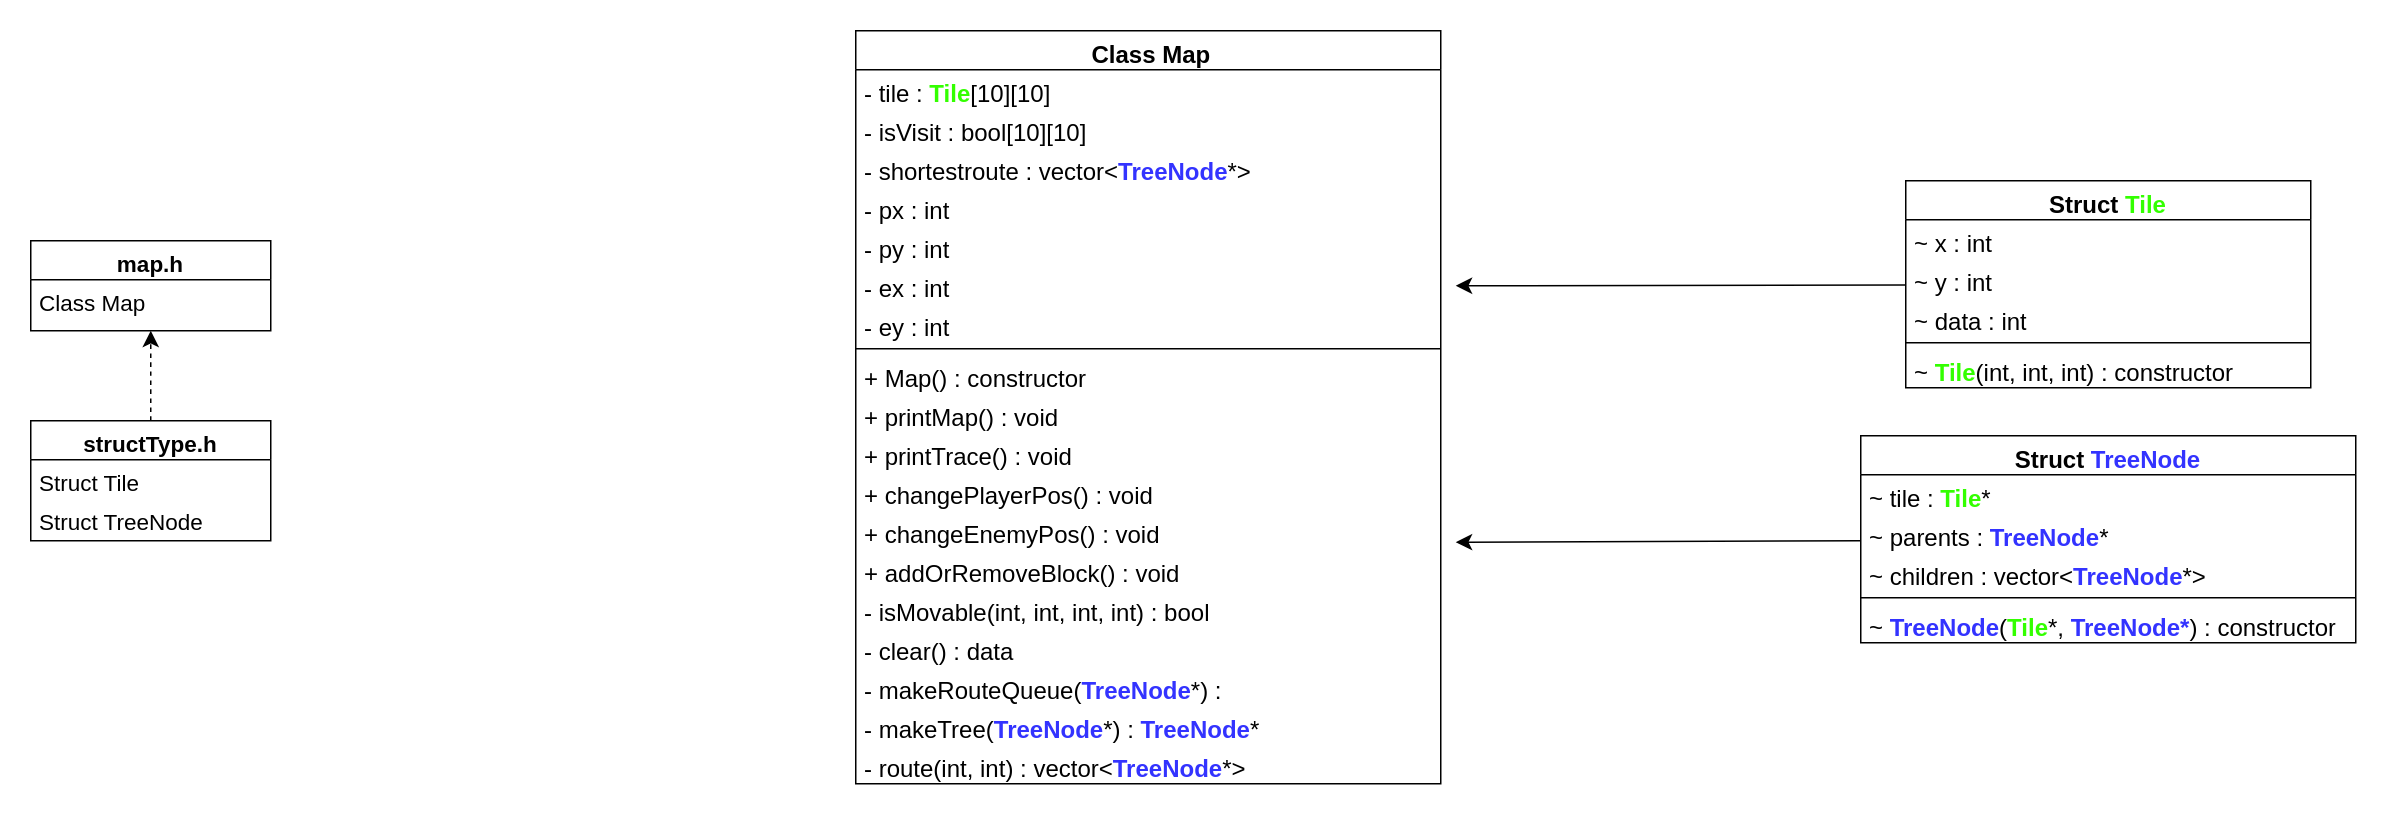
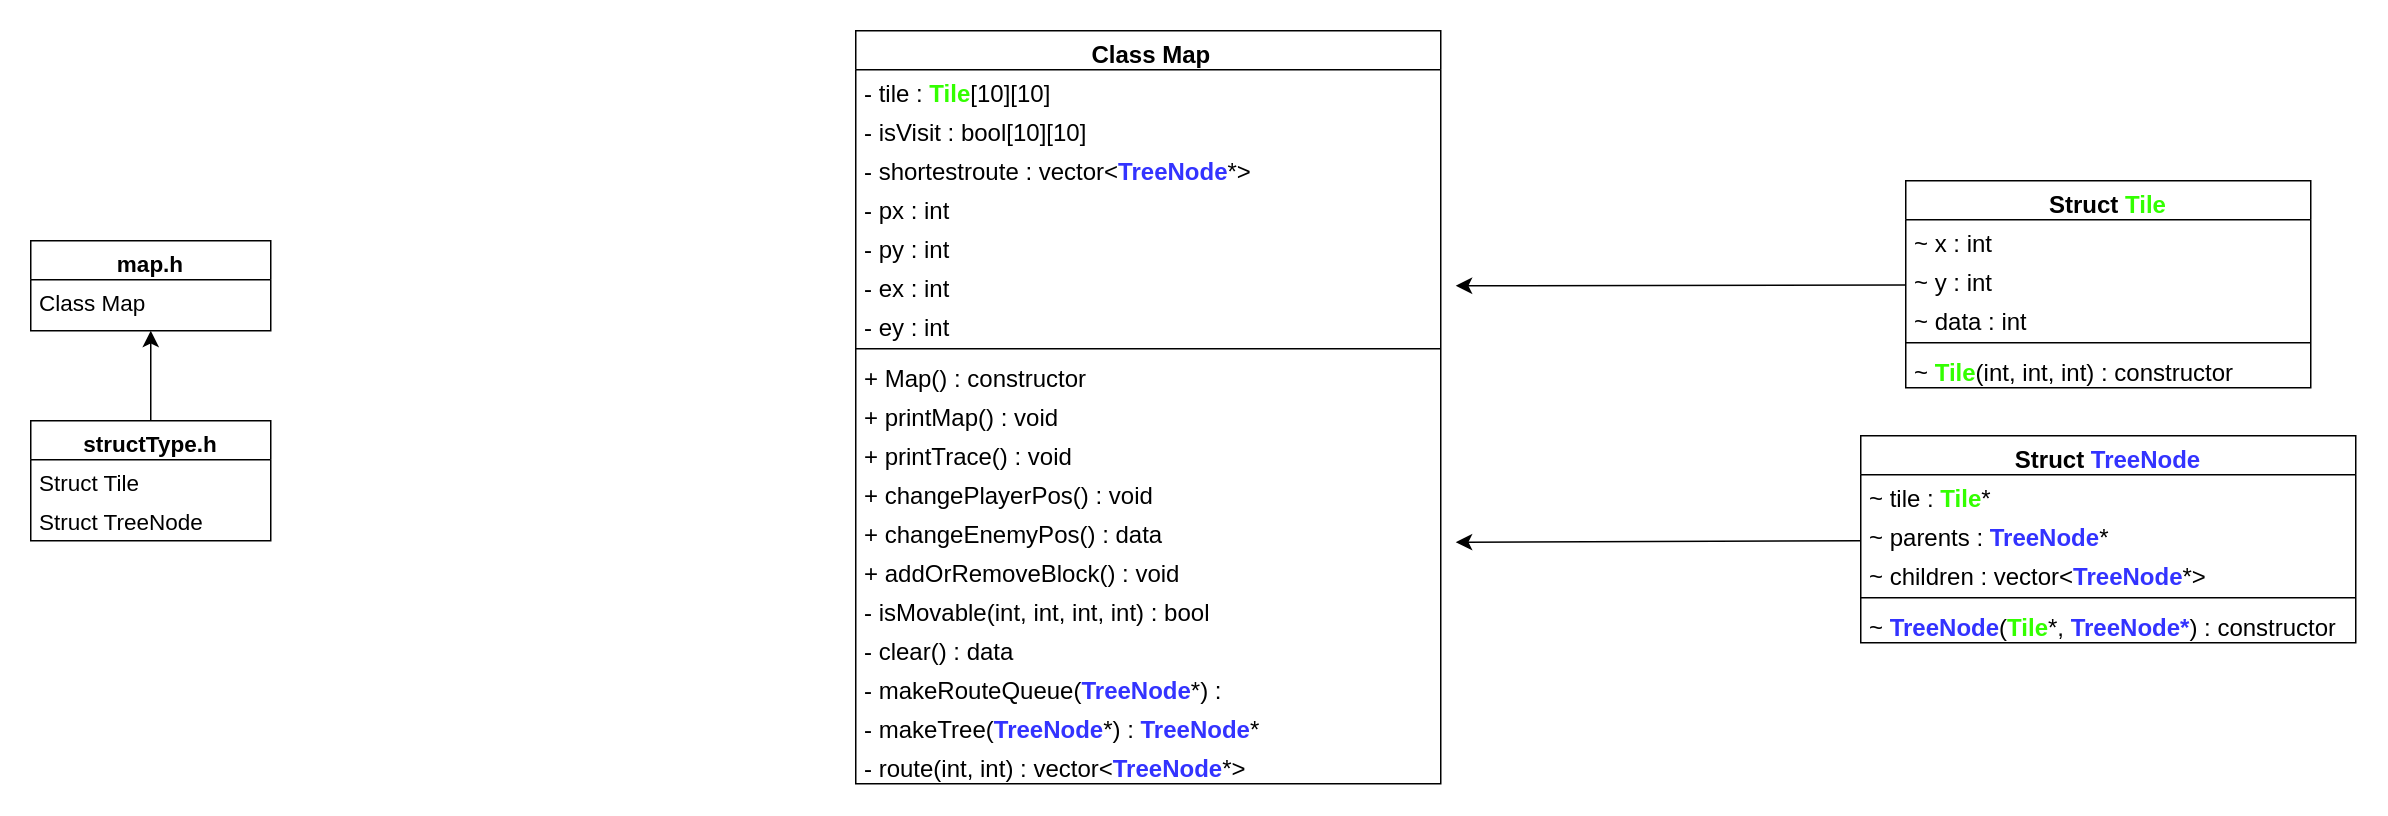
edge "structType.h" -> "map.h": style dashed -> solid
node "+ changeEnemyPos() : void": label "+ changeEnemyPos() : void" -> "+ changeEnemyPos() : data"
